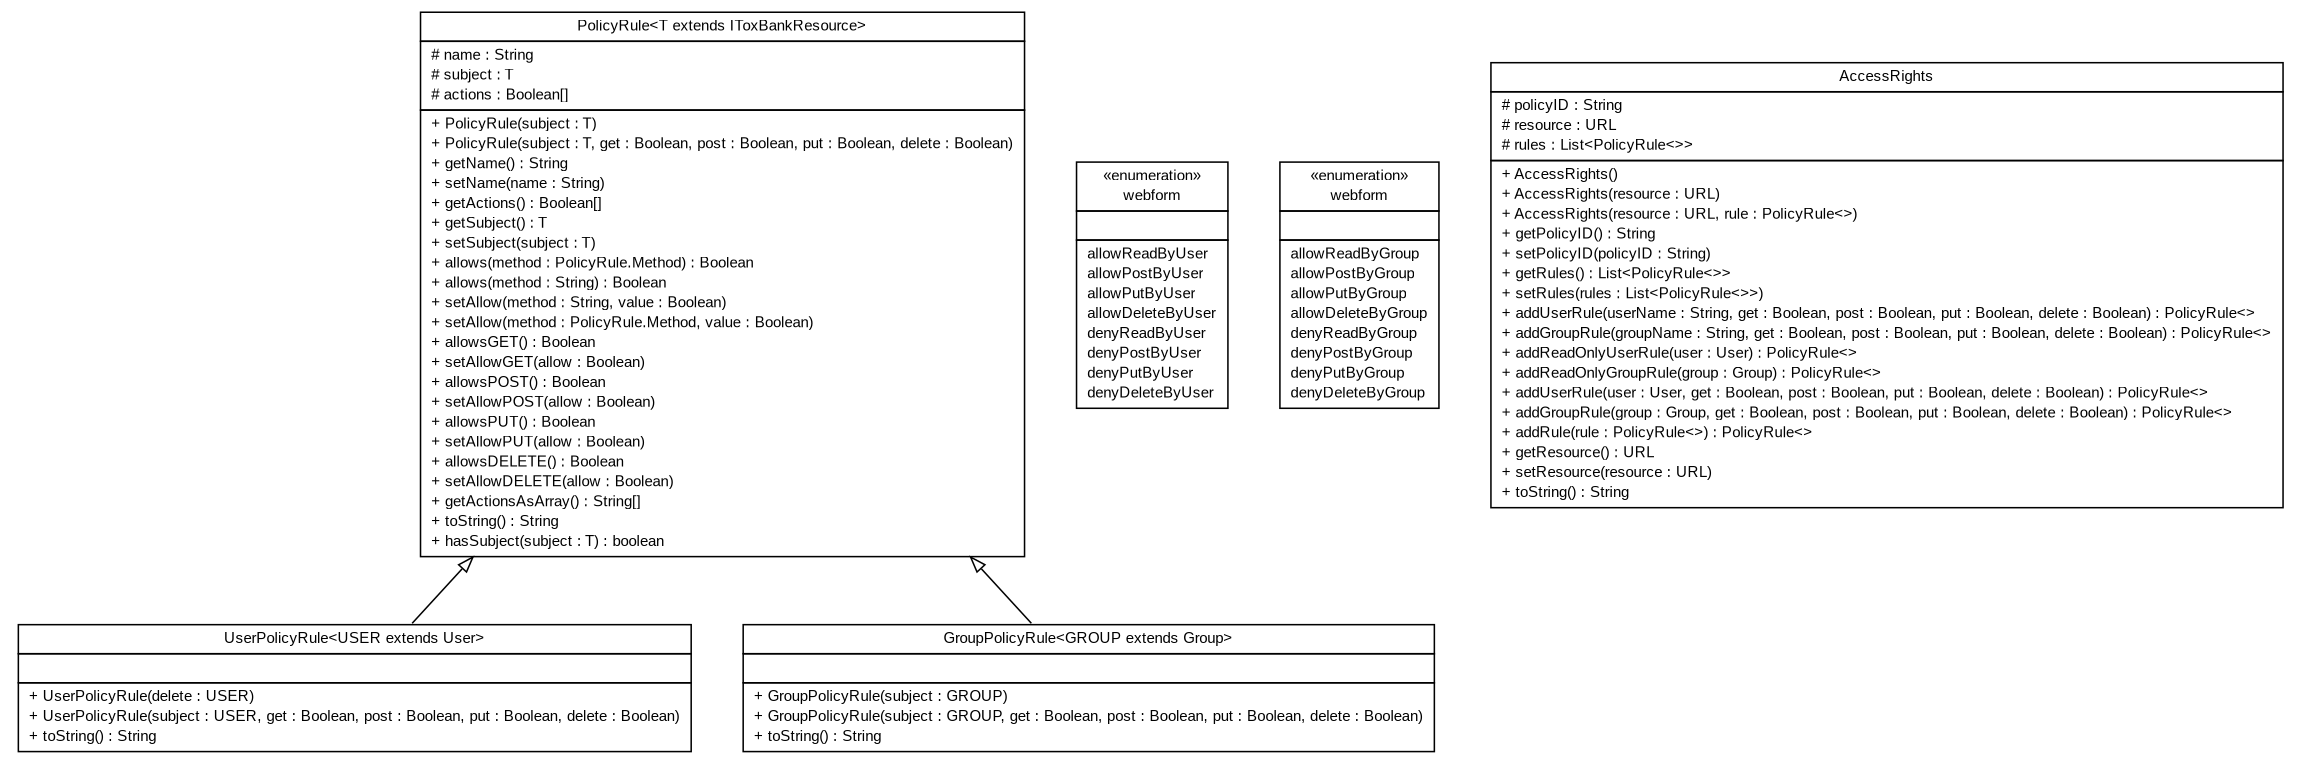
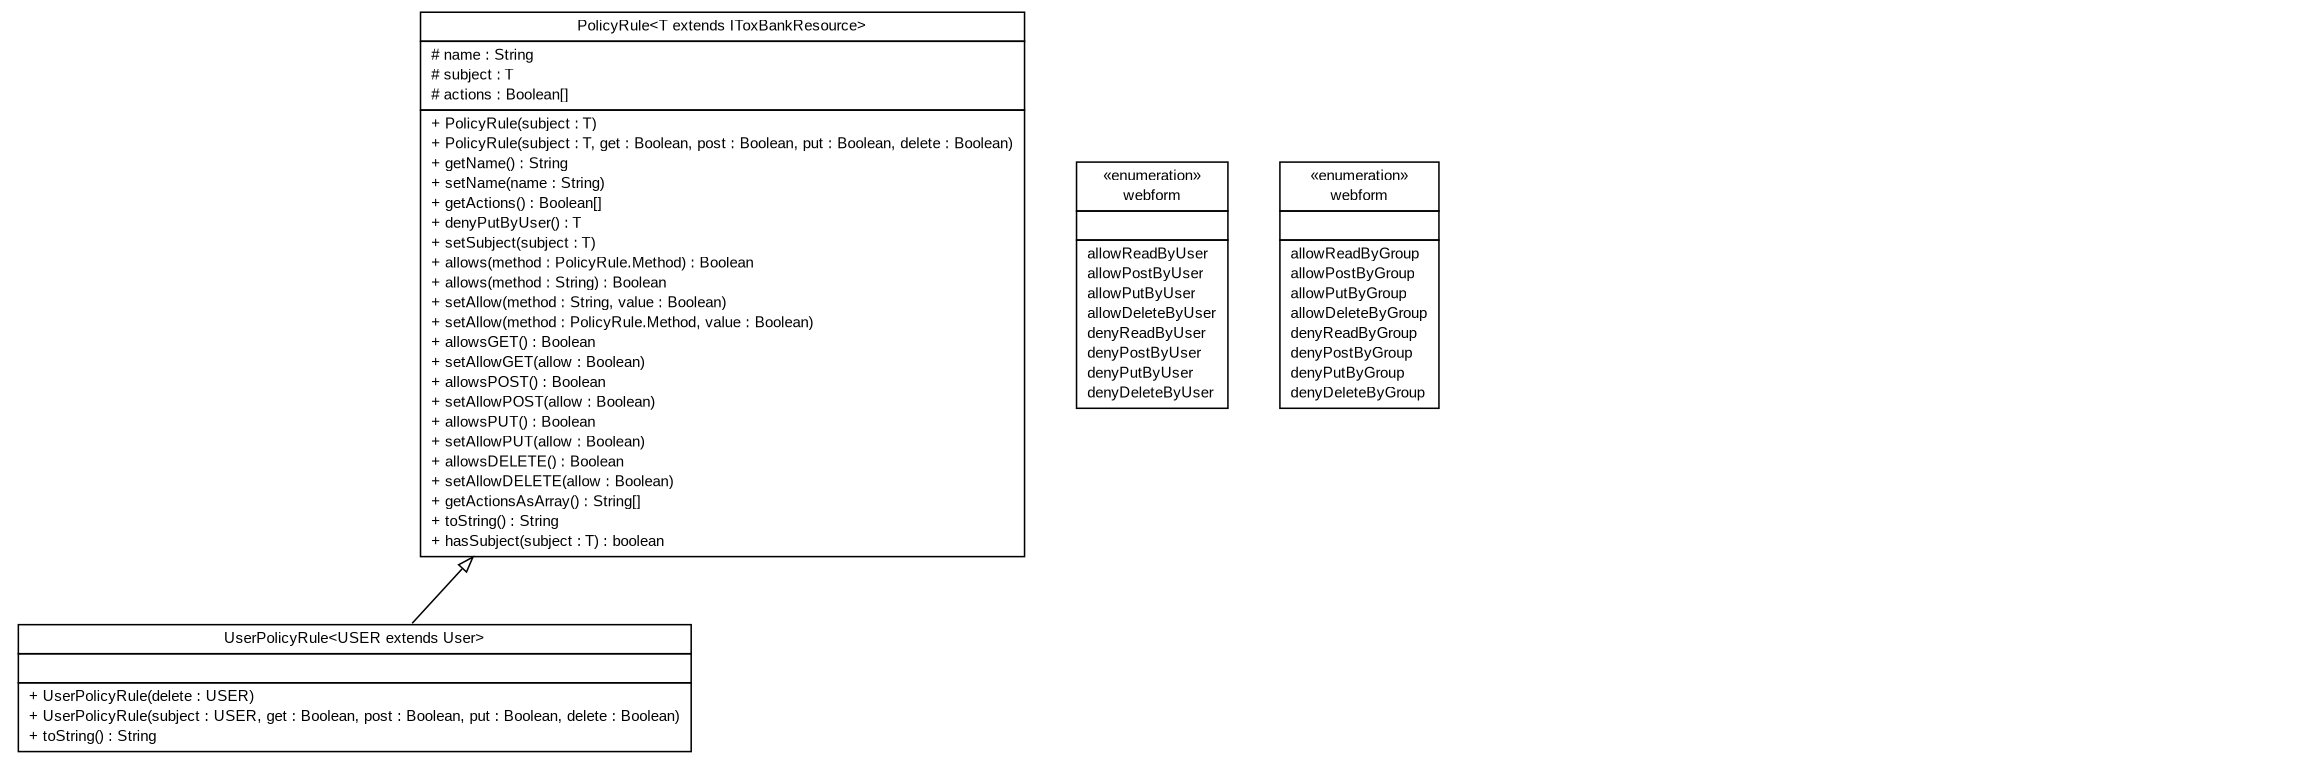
node "PolicyRule<T extends IToxBankResource>": text "+ getSubject() : T" -> "+ denyPutByUser() : T"
node "AccessRights": removed
node "GroupPolicyRule<GROUP extends Group>": removed
